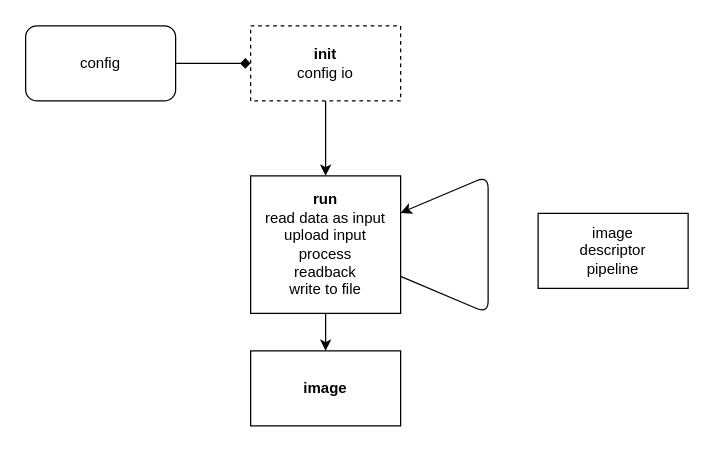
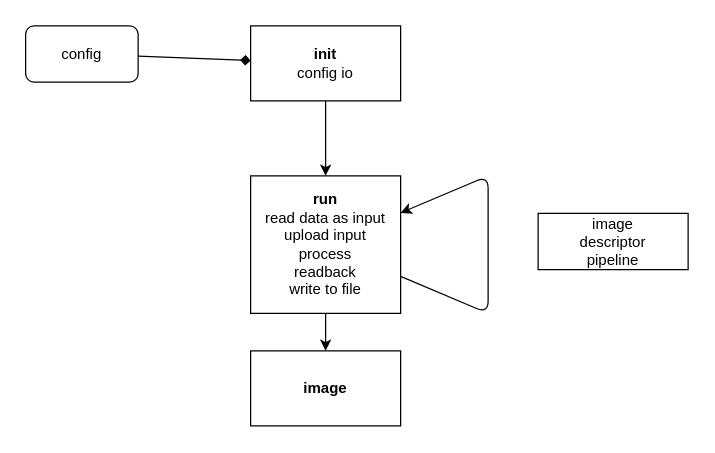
node "config": size 150x75 -> 113x56
node "init config io": style dashed -> solid
node "image descriptor pipeline": size 150x75 -> 150x56
